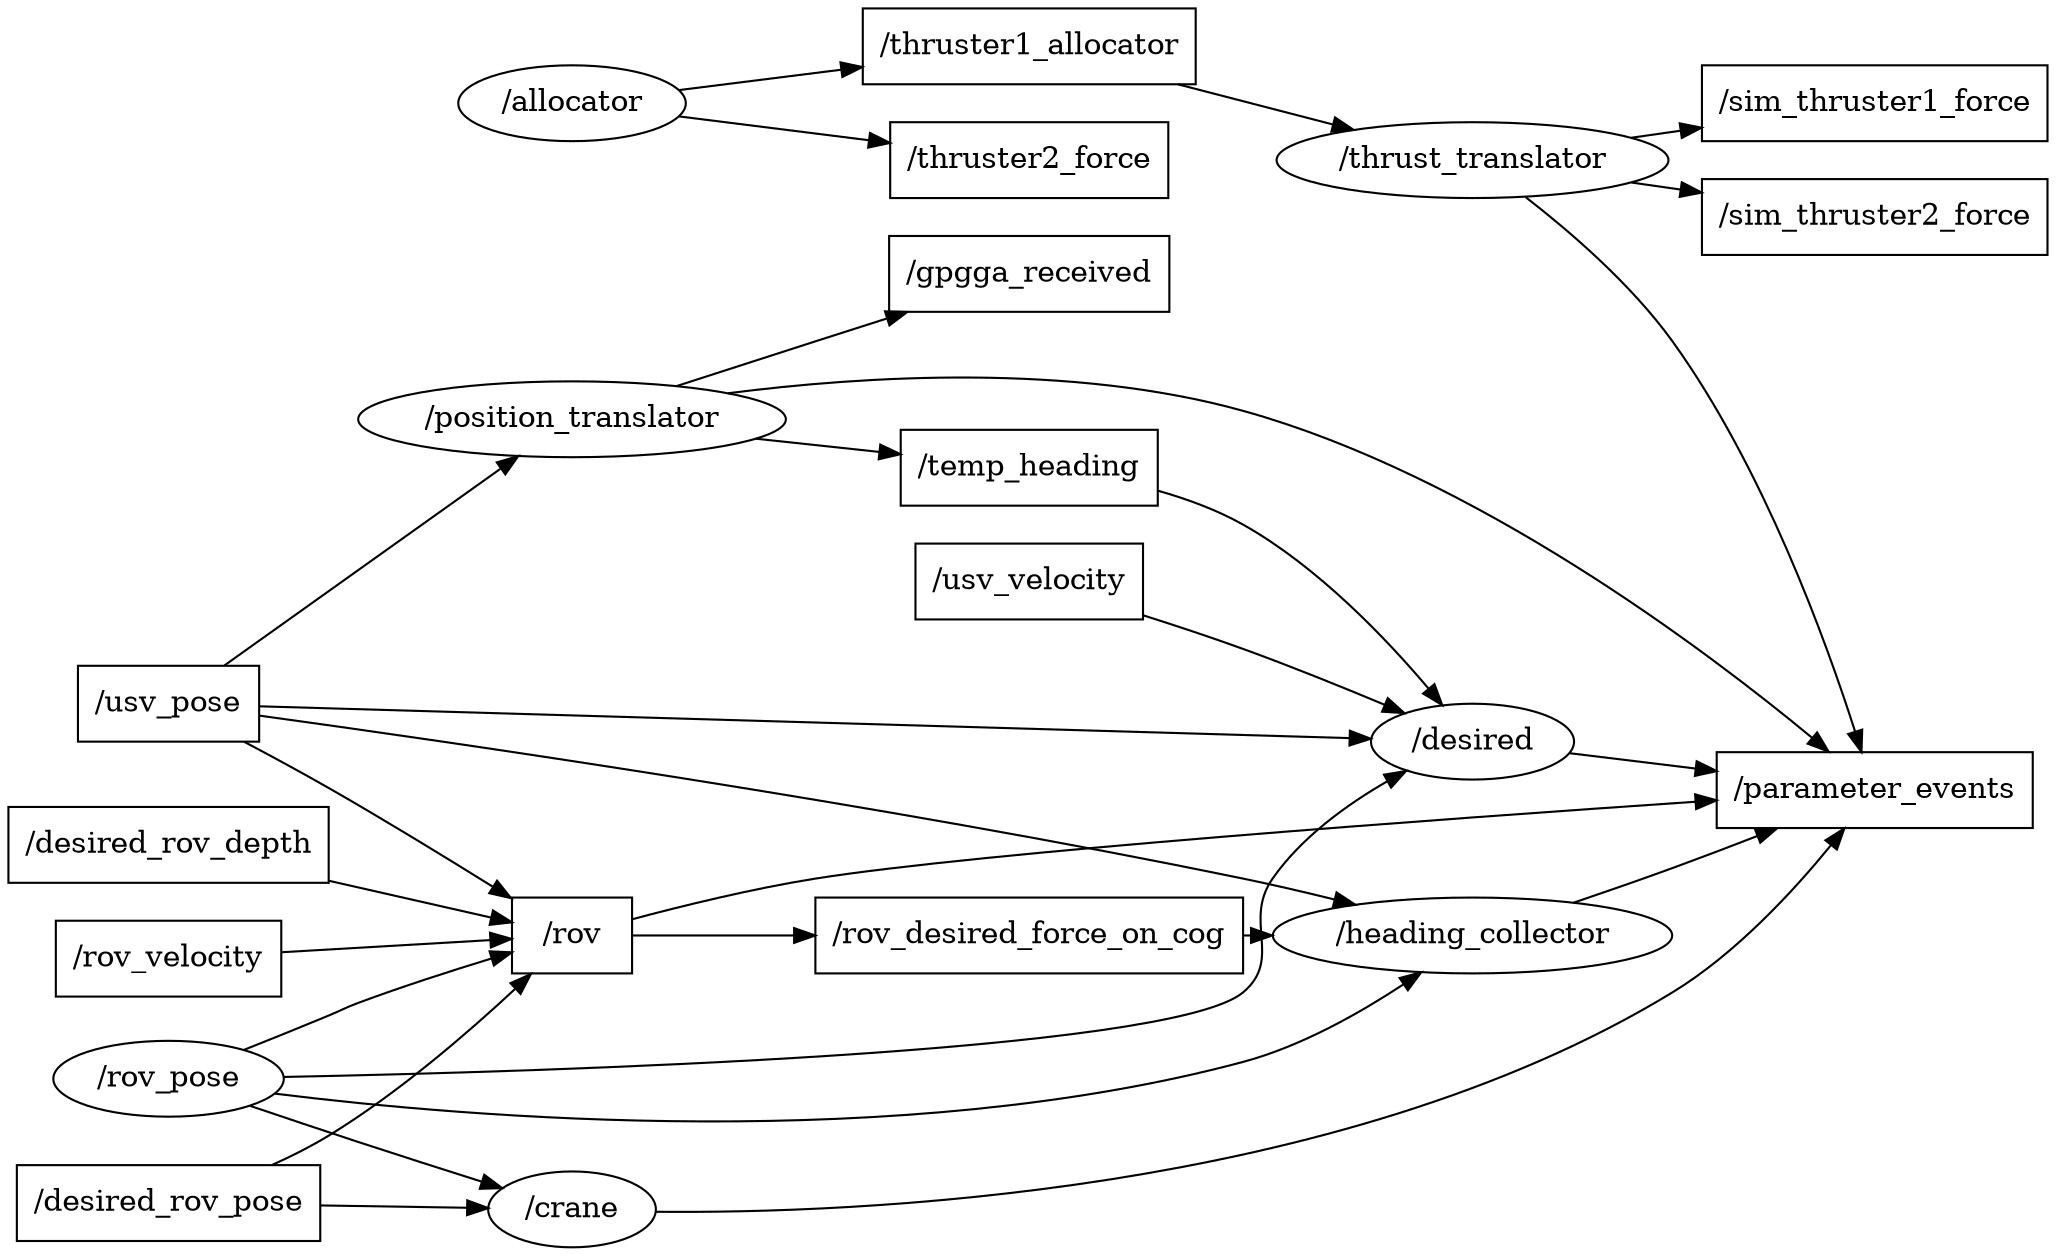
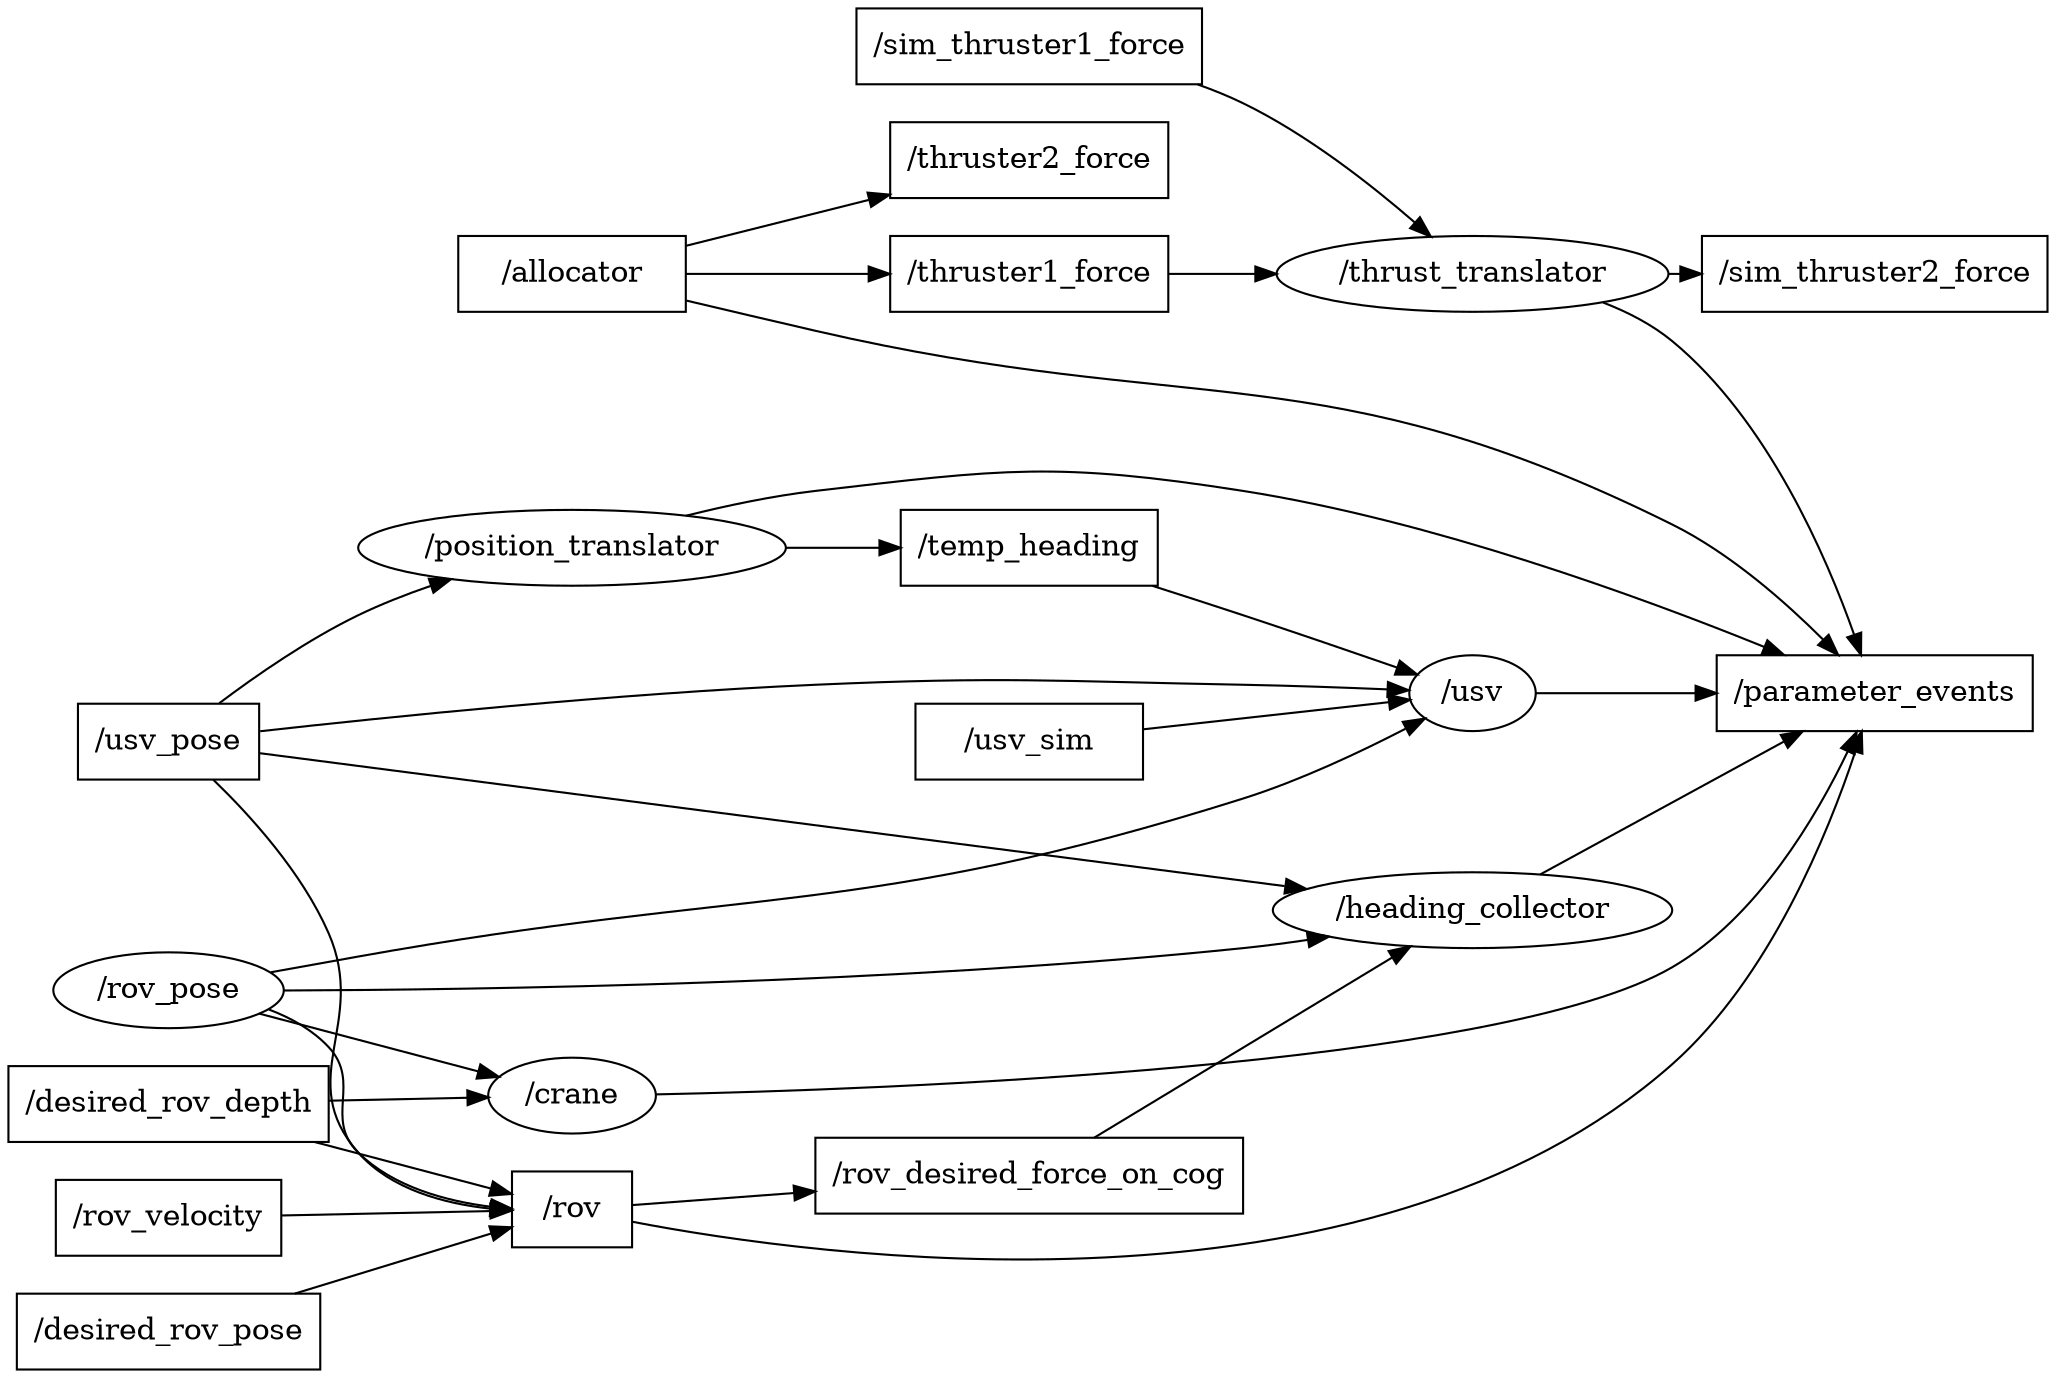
node "/thruster1_allocator": label "/thruster1_allocator" -> "/thruster1_force"
node "/allocator": shape ellipse -> box
edge "/thrust_translator" -> "/sim_thruster1_force": reversed
node "/gpgga_received": removed
edge "/allocator" -> "/parameter_events": added
node "/usv_velocity": label "/usv_velocity" -> "/usv_sim"
node "/desired": label "/desired" -> "/usv"
edge "/desired_rov_pose" -> "/crane": now "/desired_rov_depth" -> "/crane"
